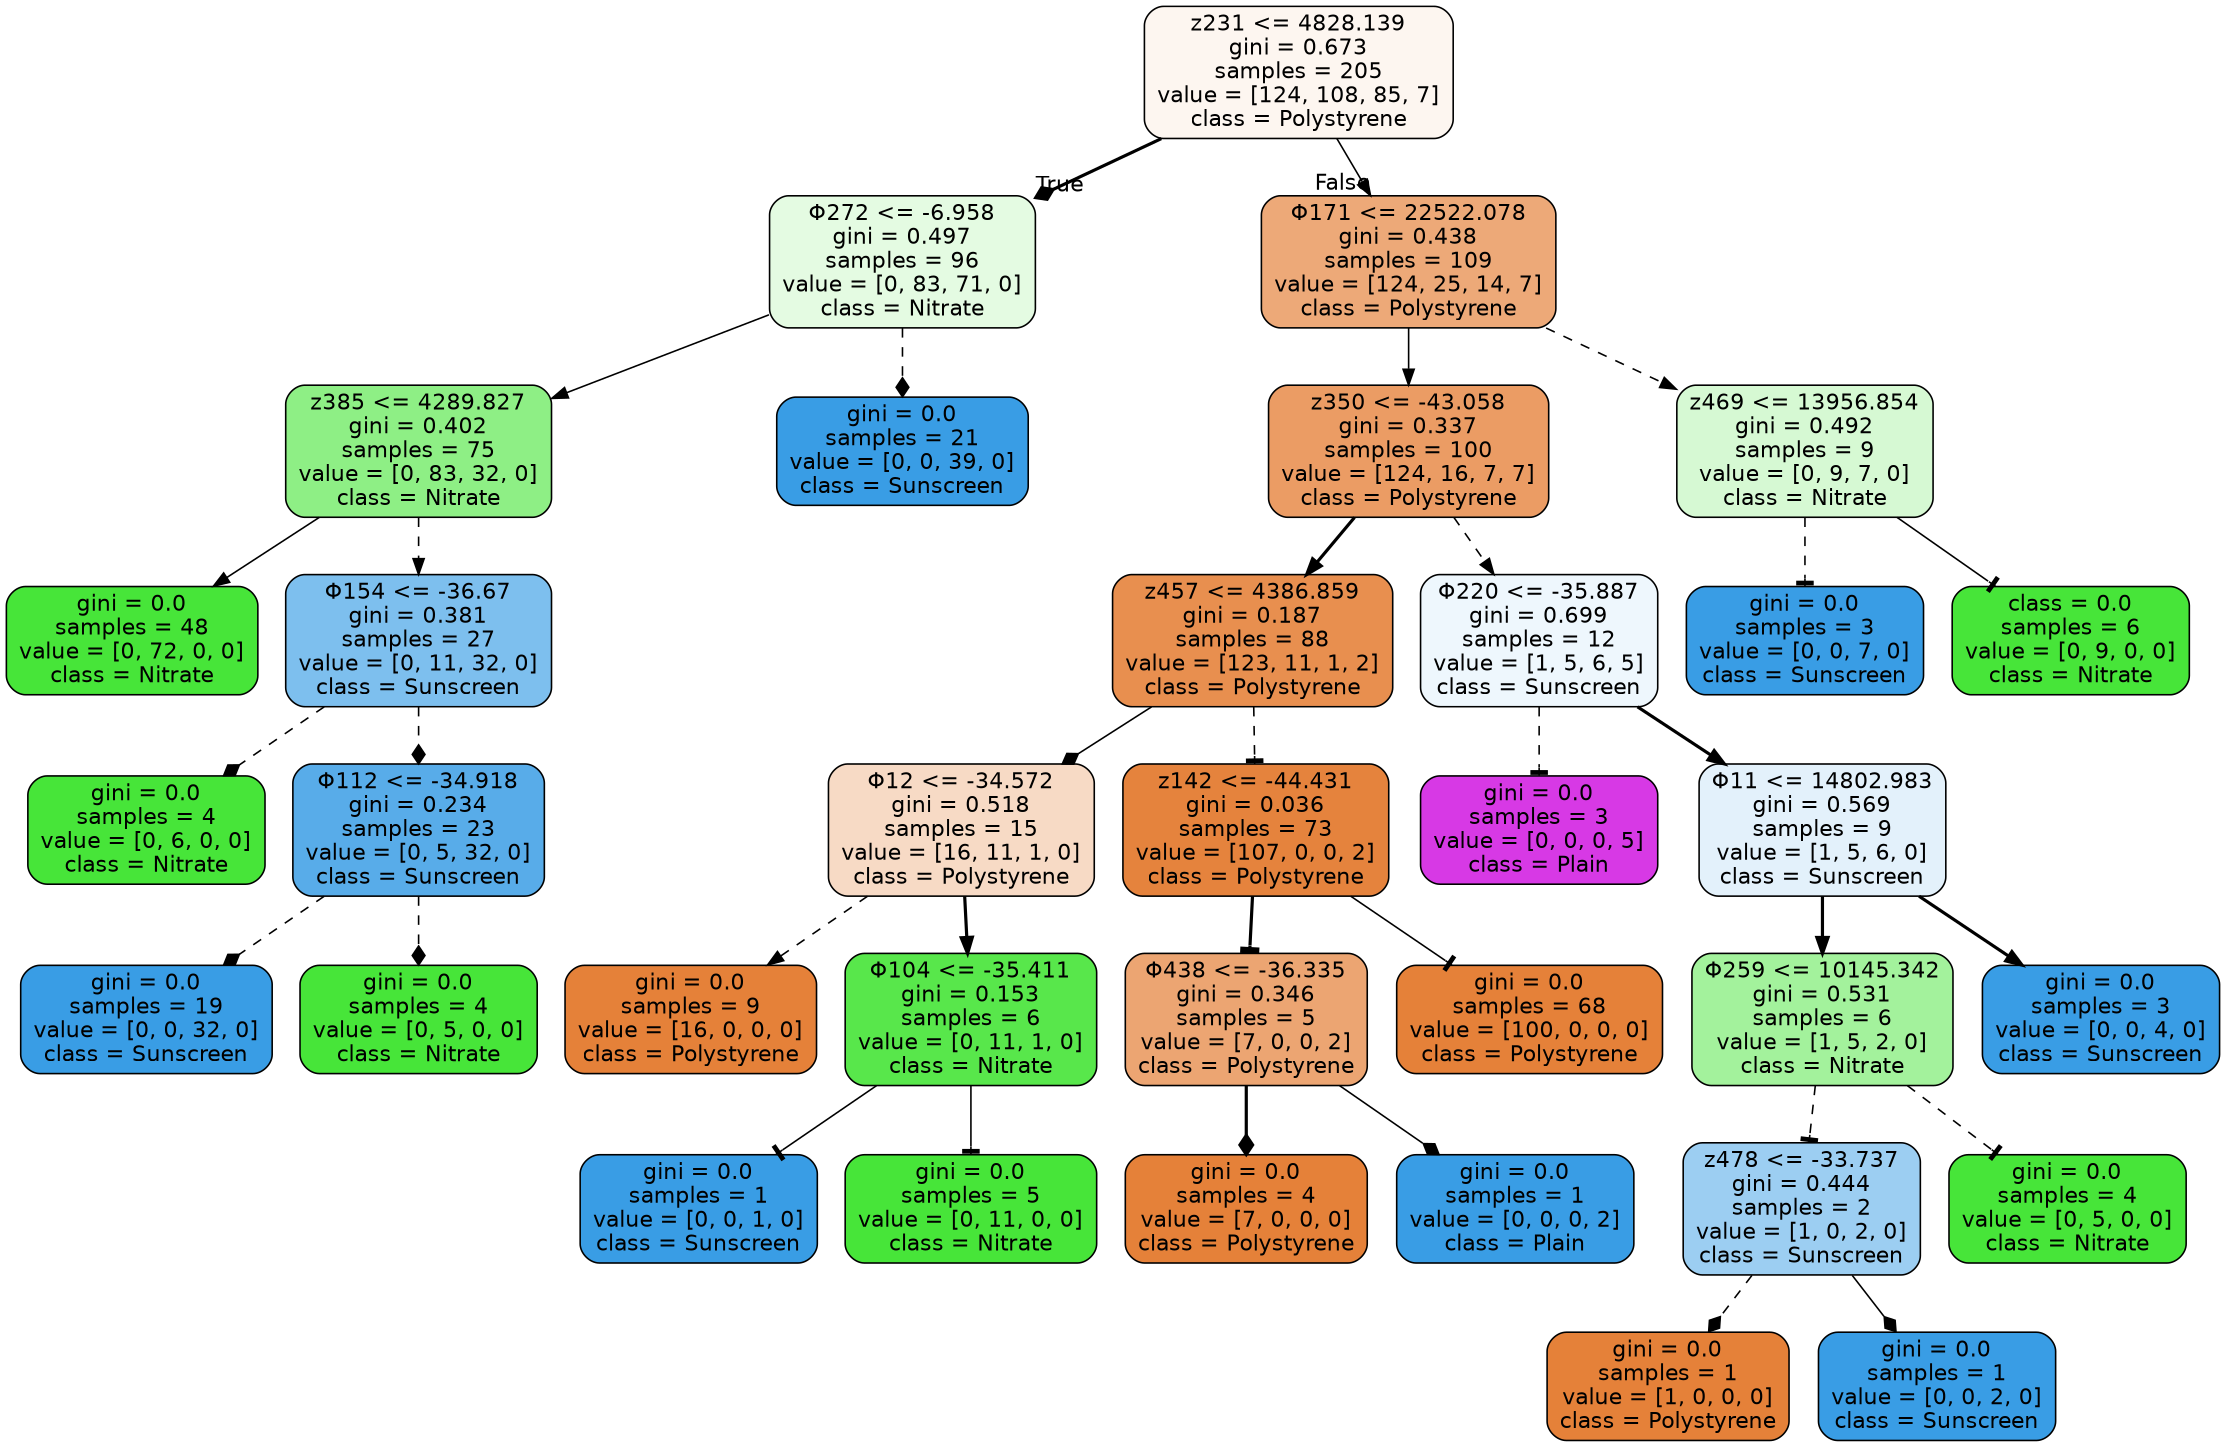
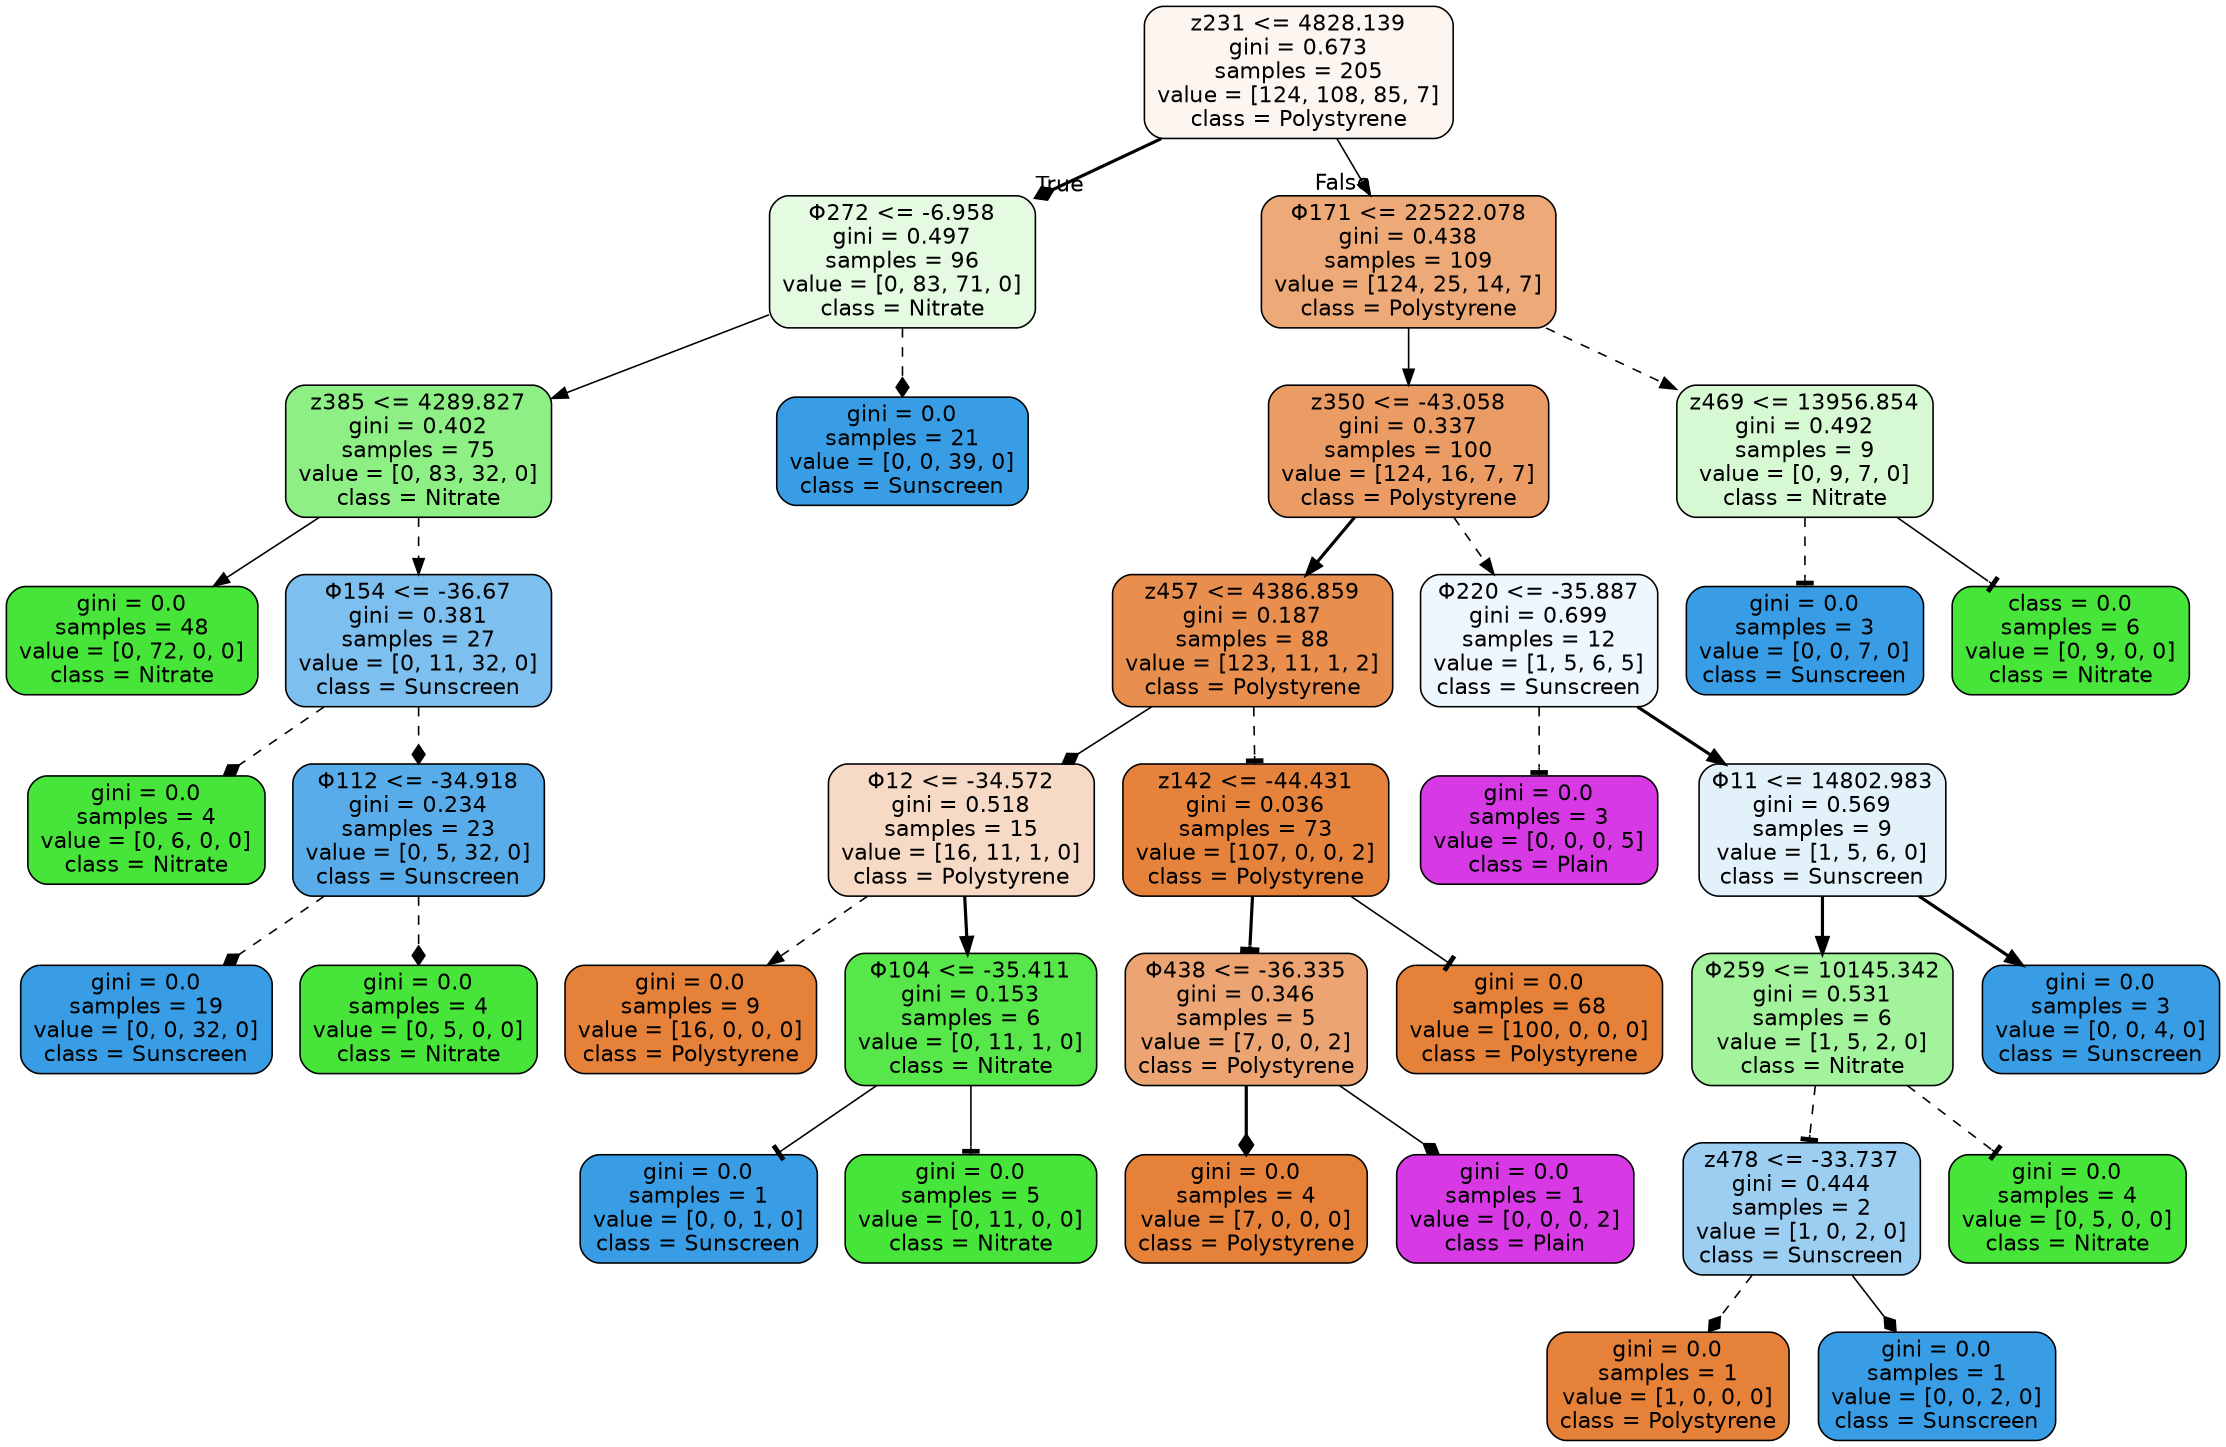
node "gini = 0.0 samples = 1 value = [0, 0, 0, 2] class = Plain": fillcolor #399de5 -> #d739e5
